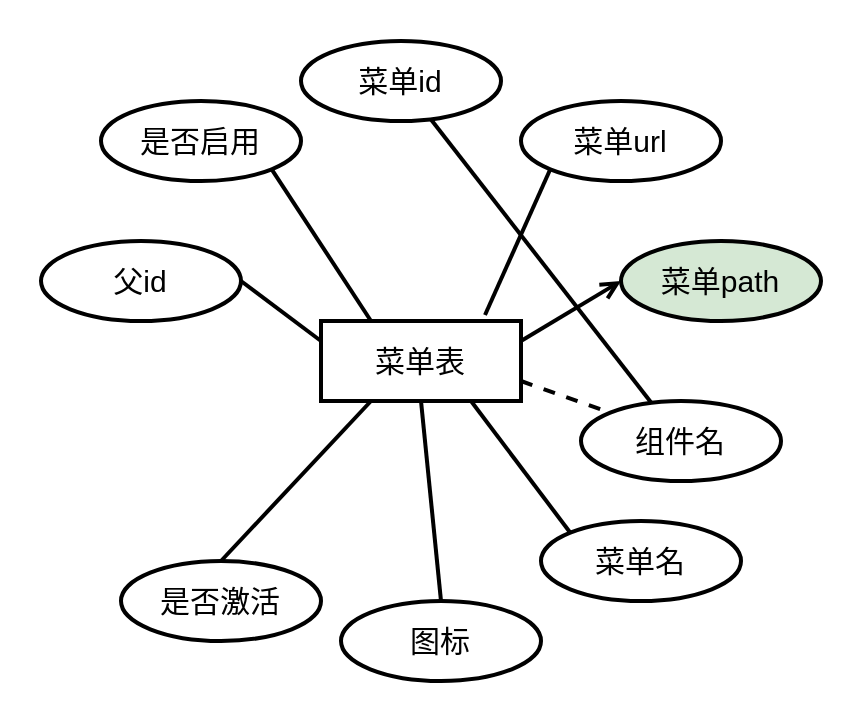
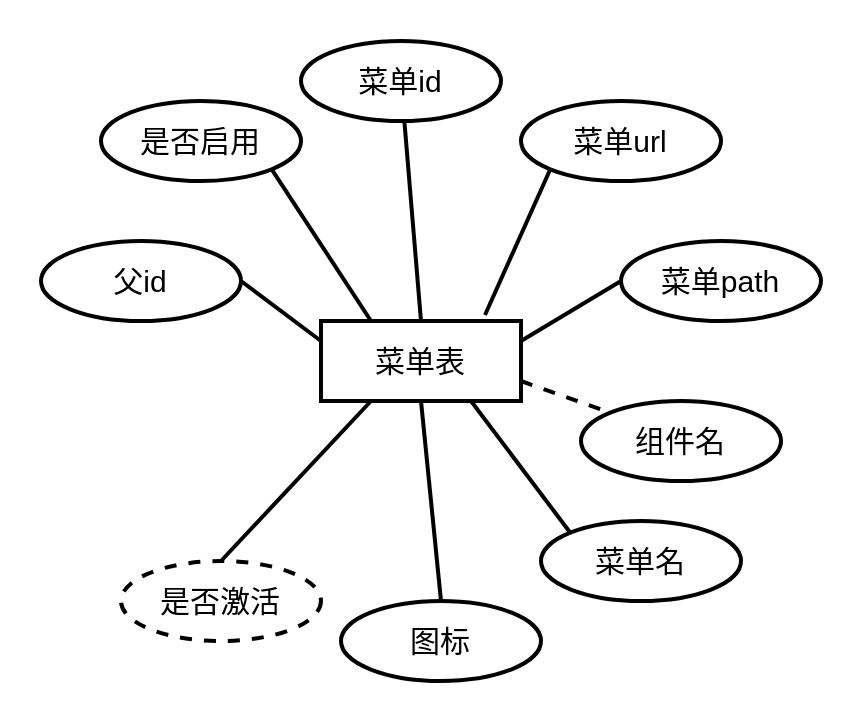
edge "菜单id" -- "组件名": now "菜单id" -- "菜单表"
node "菜单path": fillcolor #d5e8d4 -> #ffffff
edge "菜单表" -> "菜单path": arrowhead open -> none
node "是否激活": style solid -> dashed
